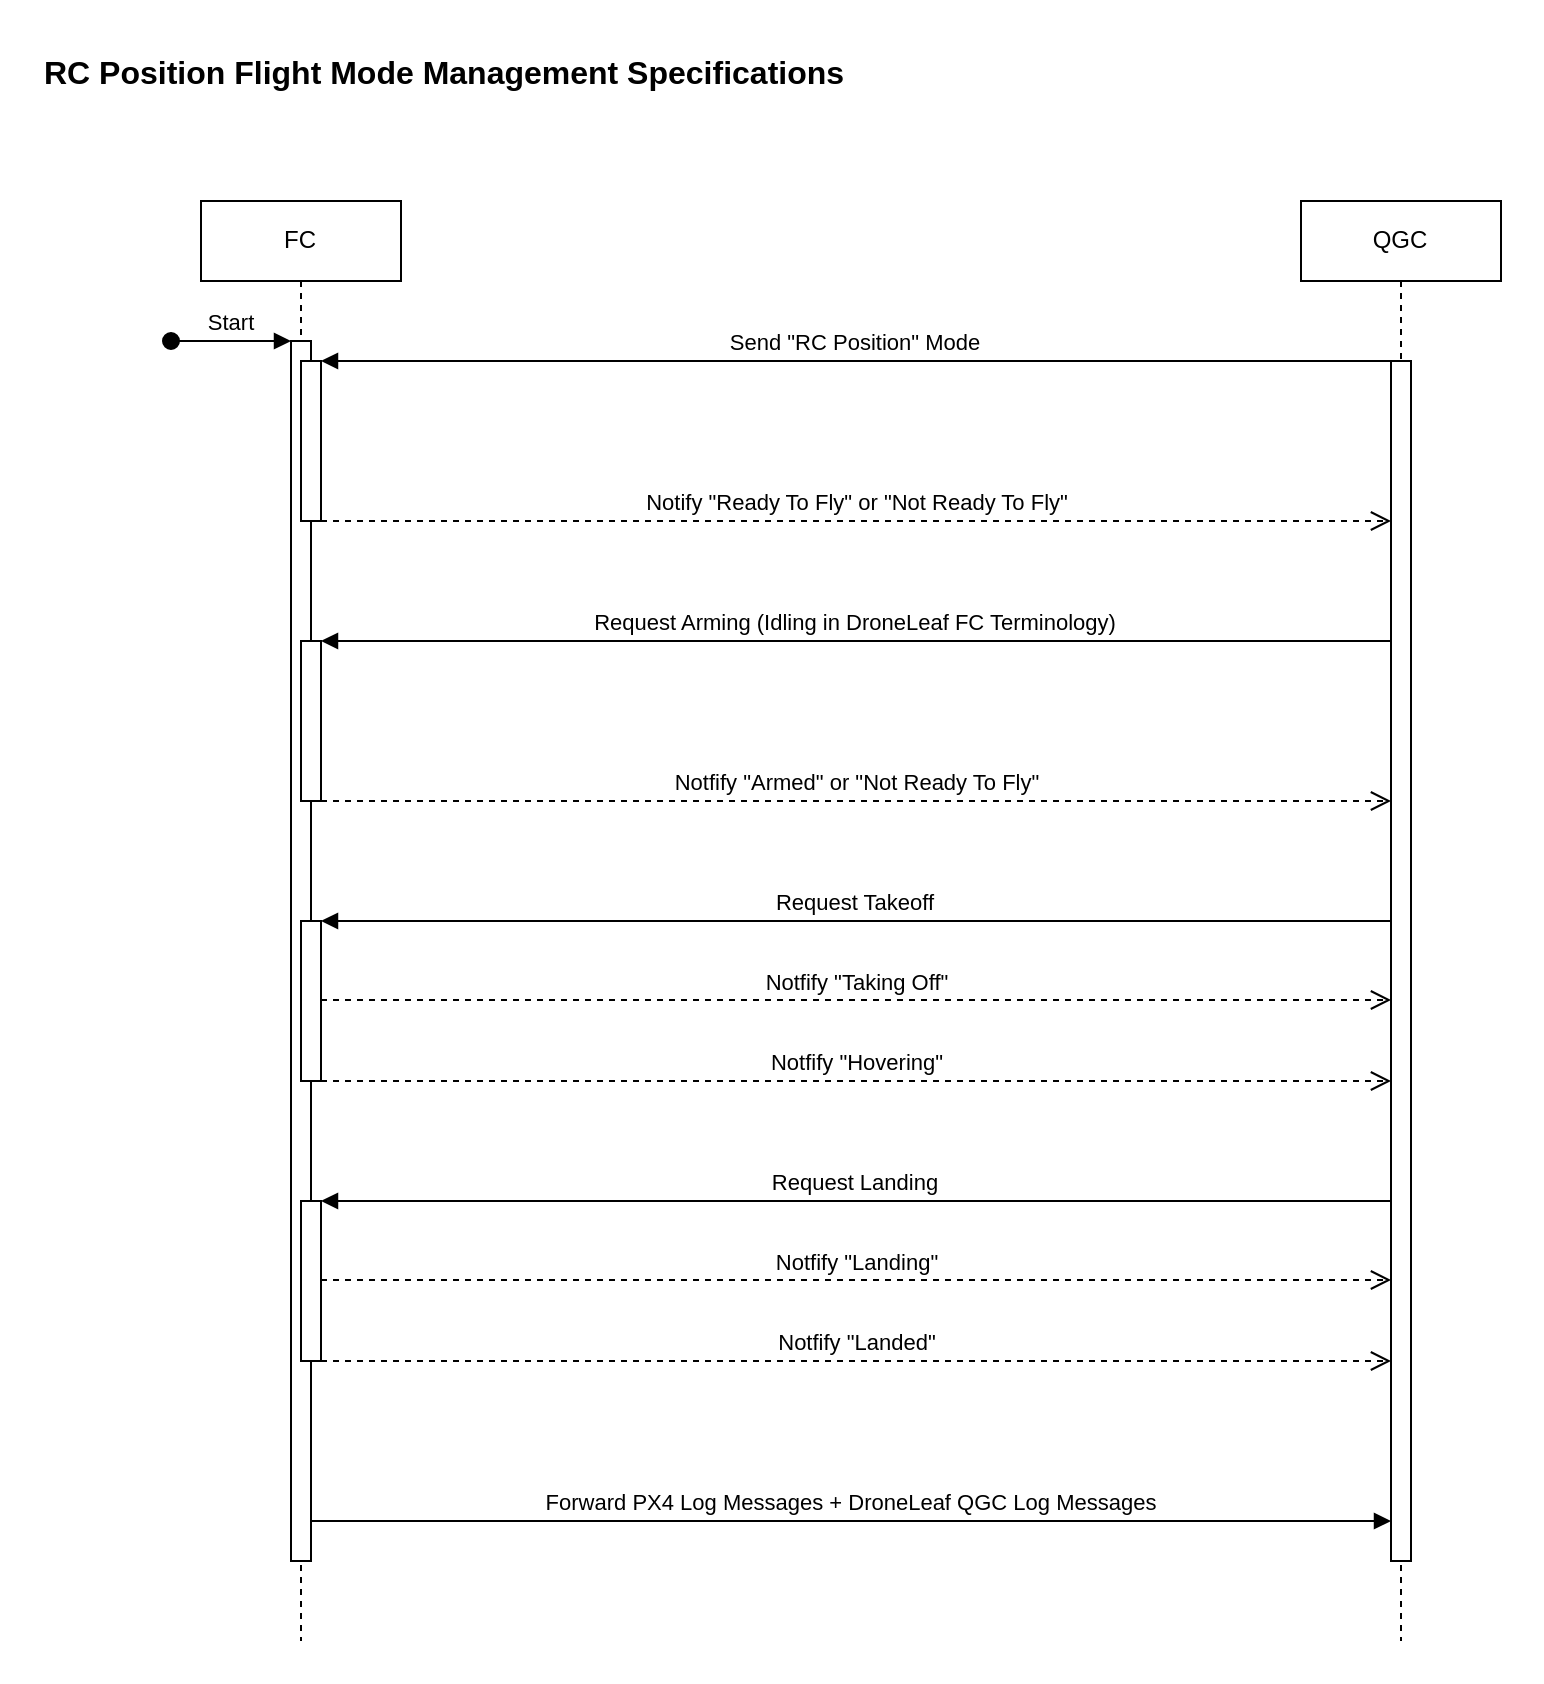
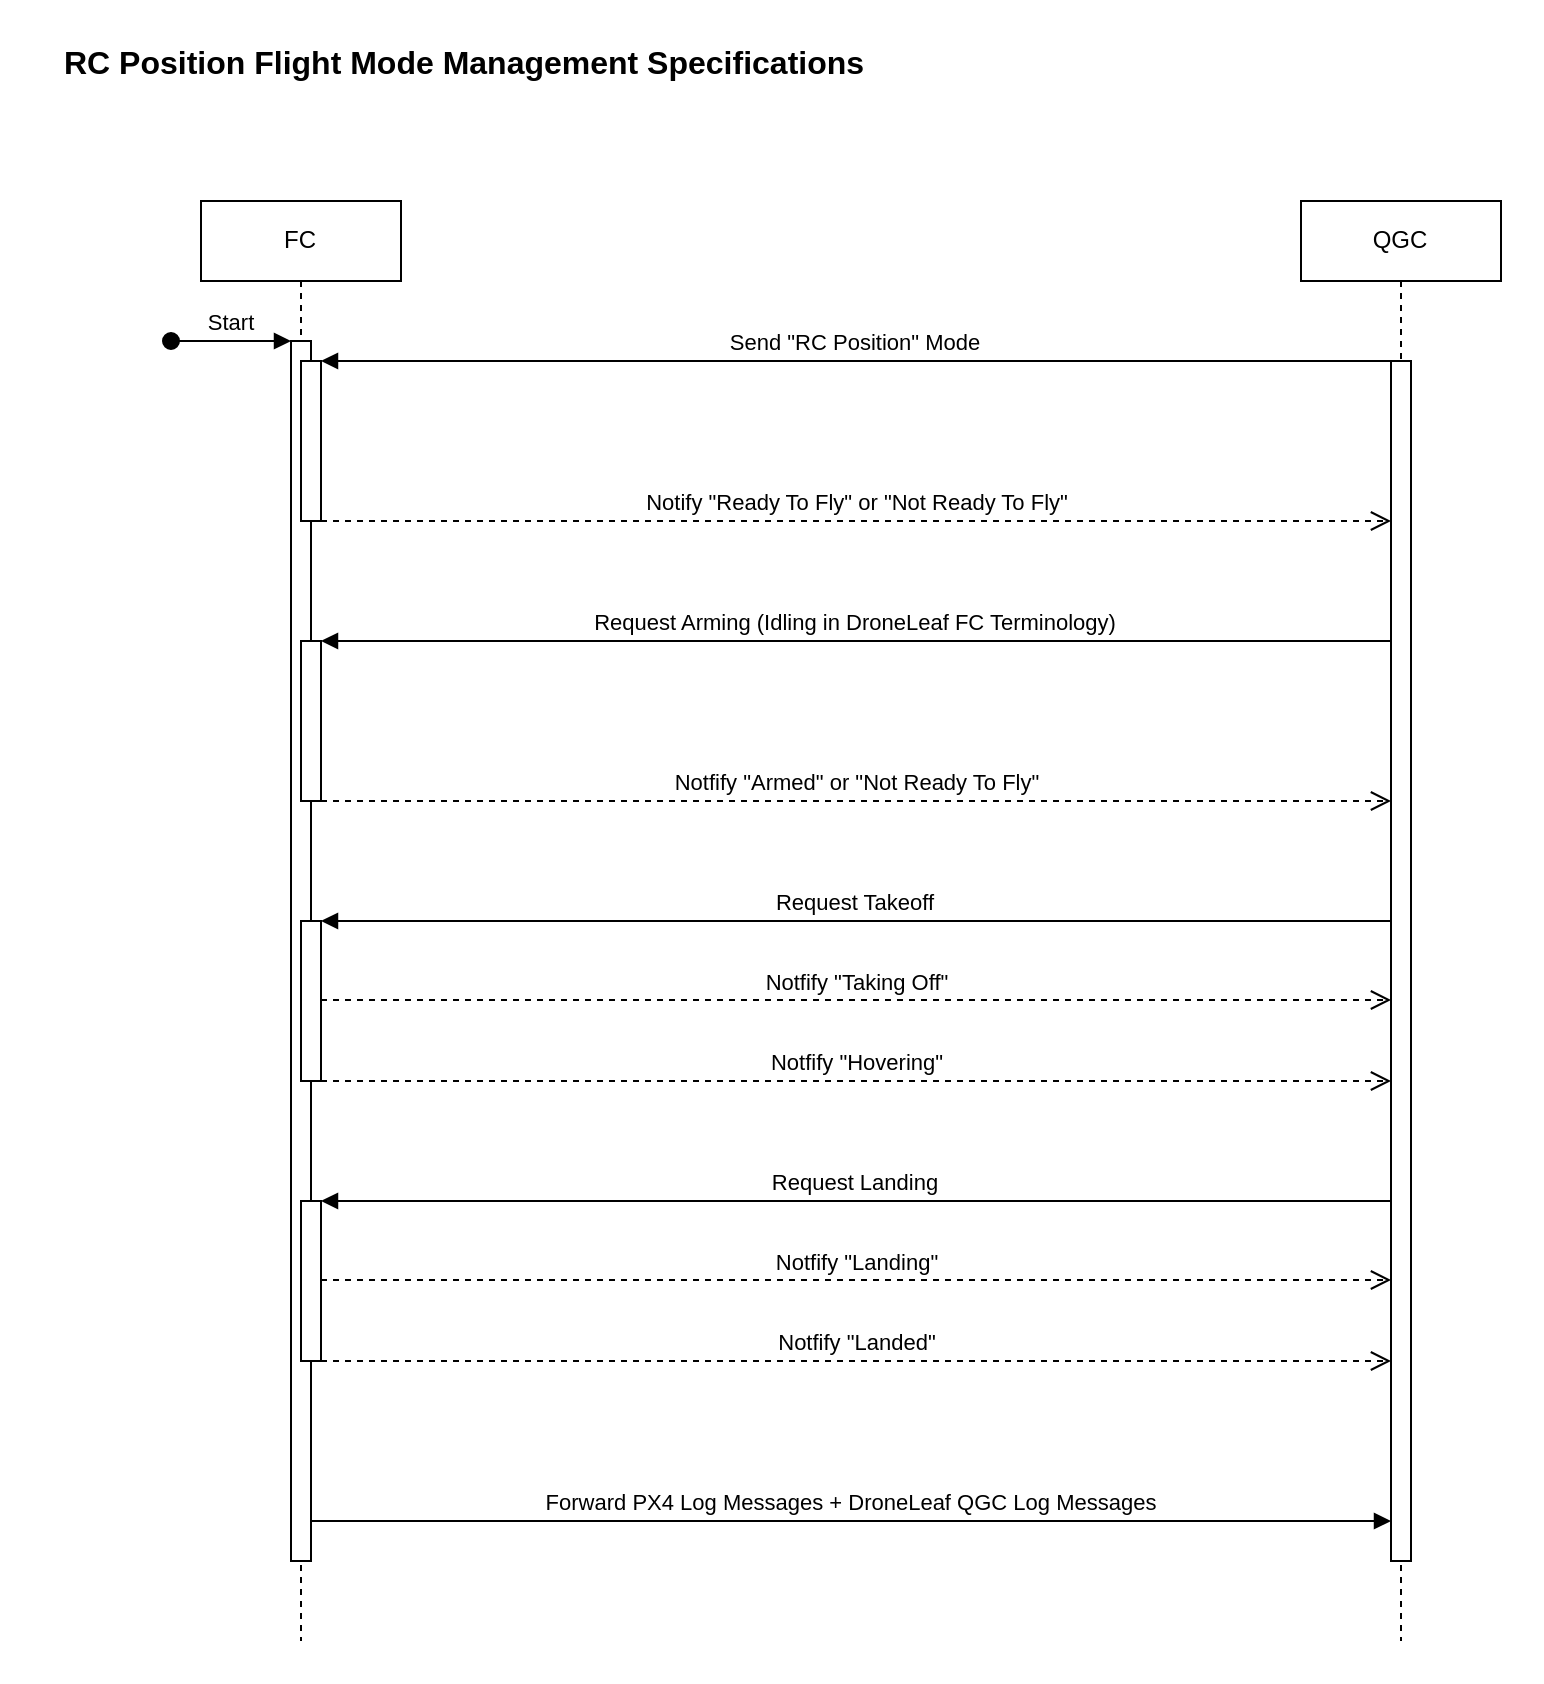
node "RC Position Flight Mode Management Specifications": moved (441, 71) -> (461, 61)
